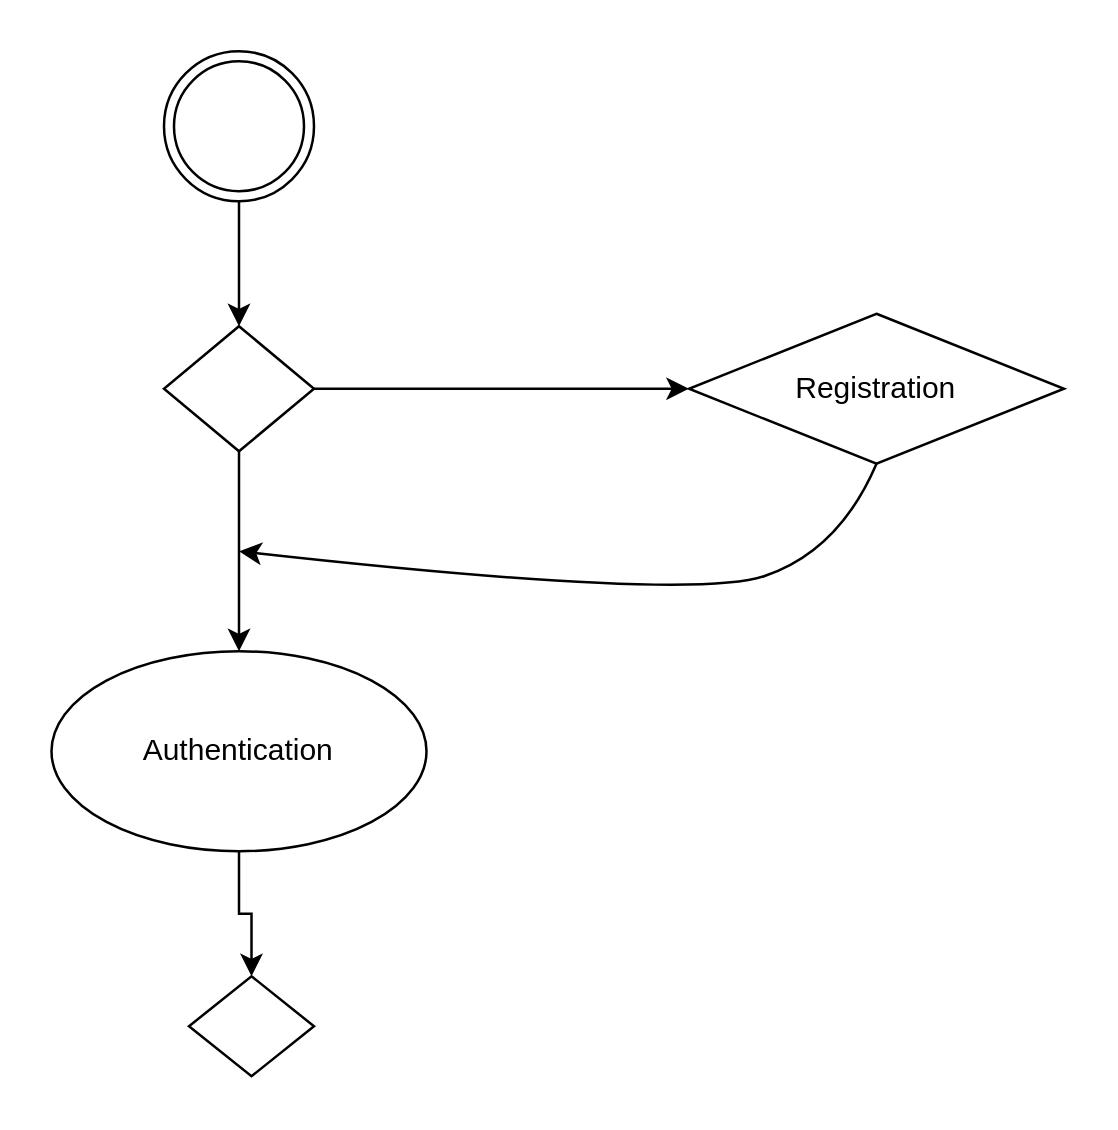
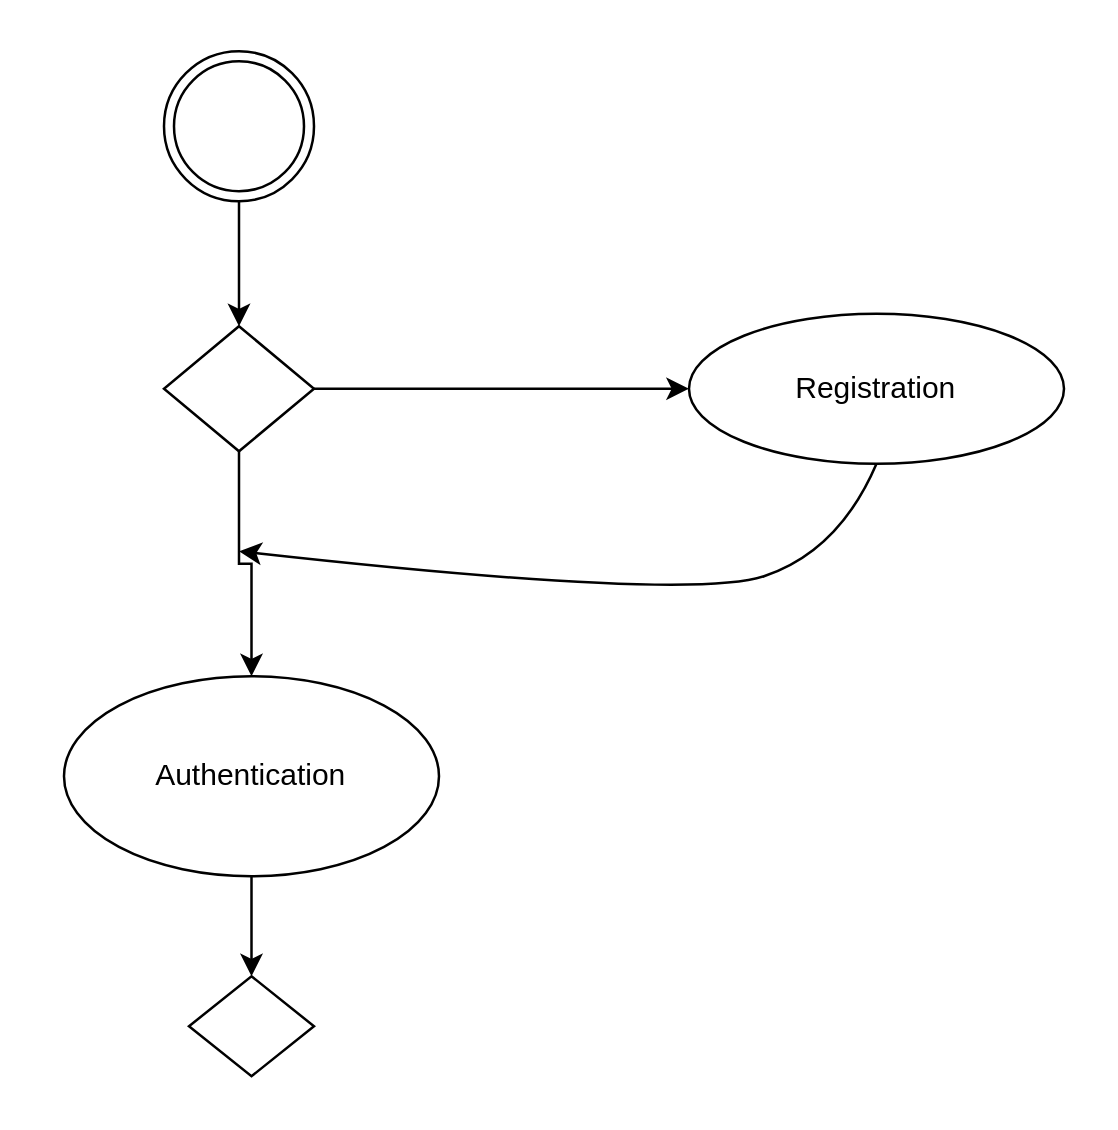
node "Registration": shape diamond -> ellipse
node "Authentication": moved (239, 751) -> (251, 776)
